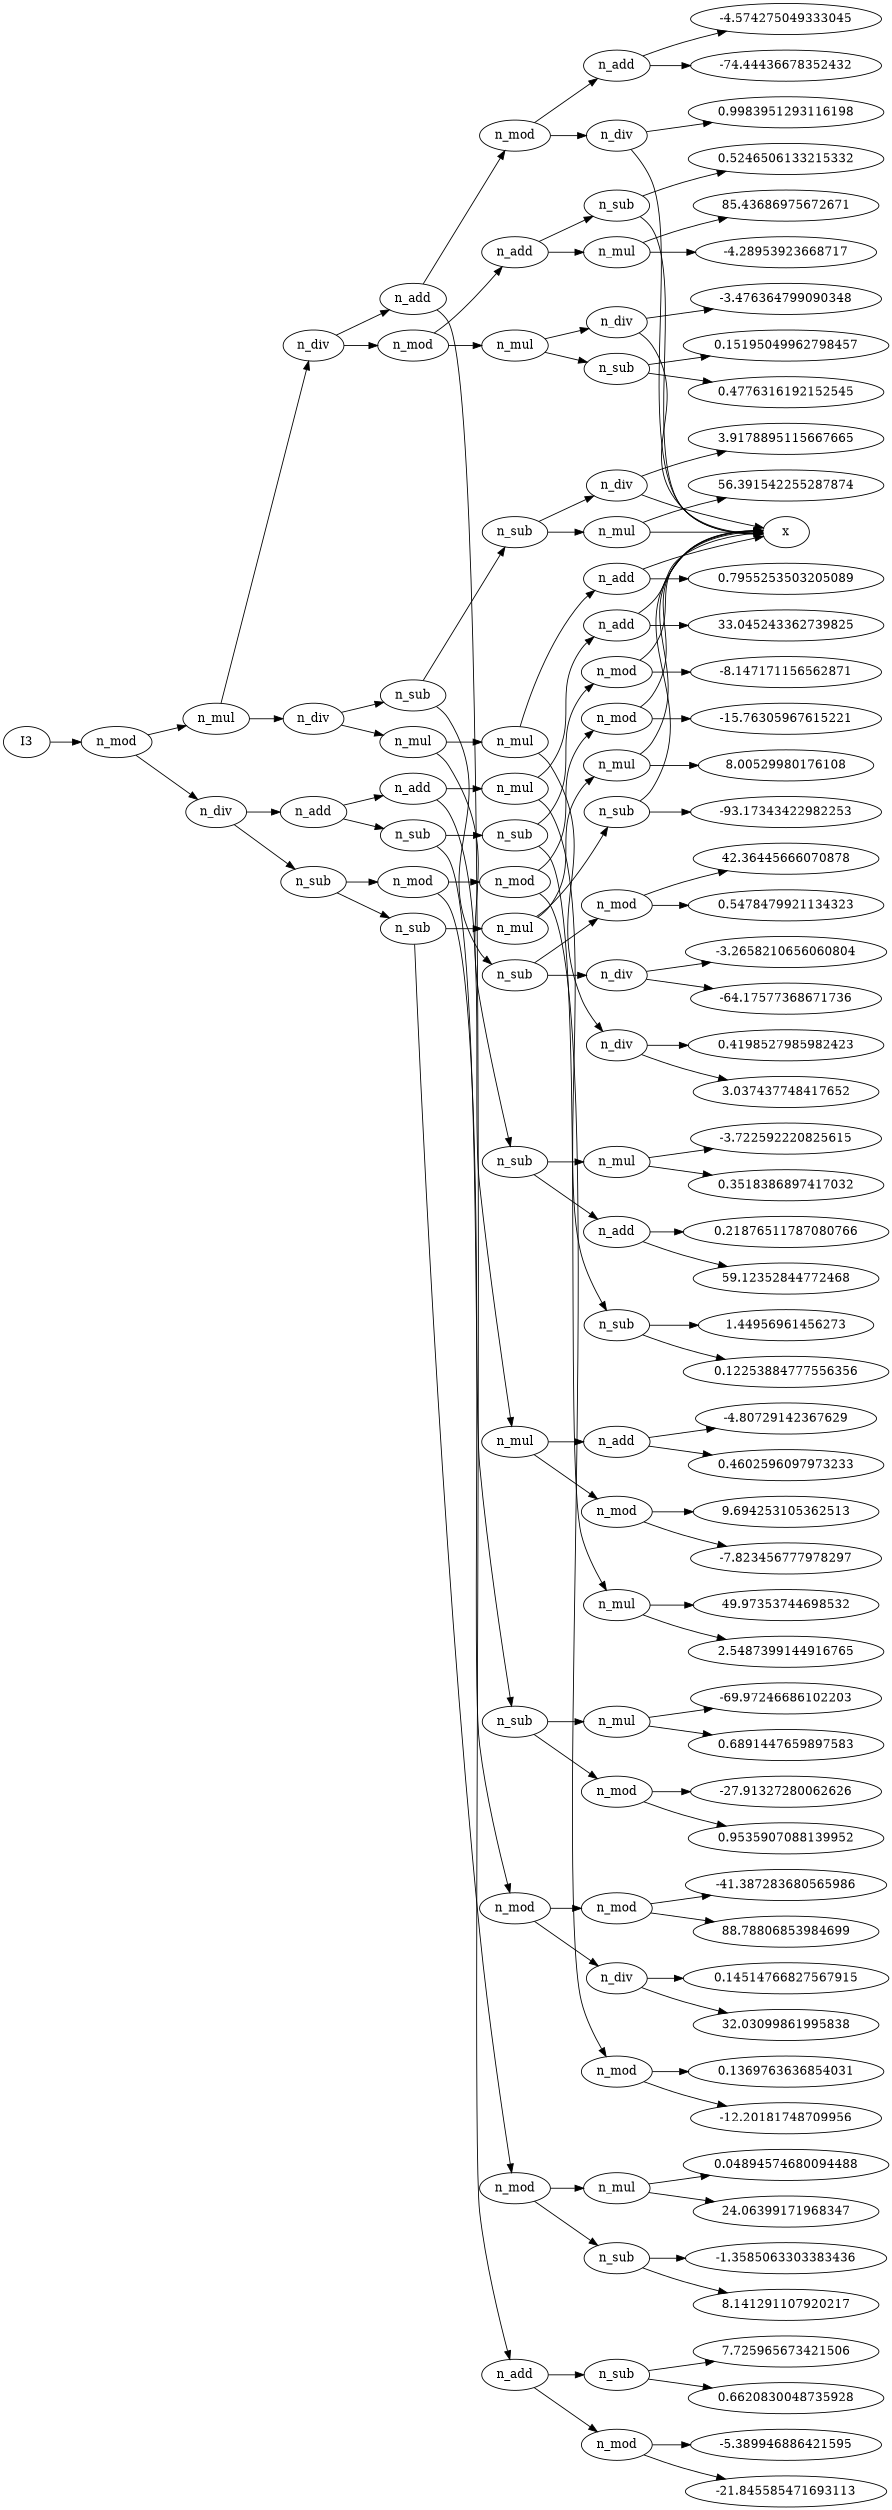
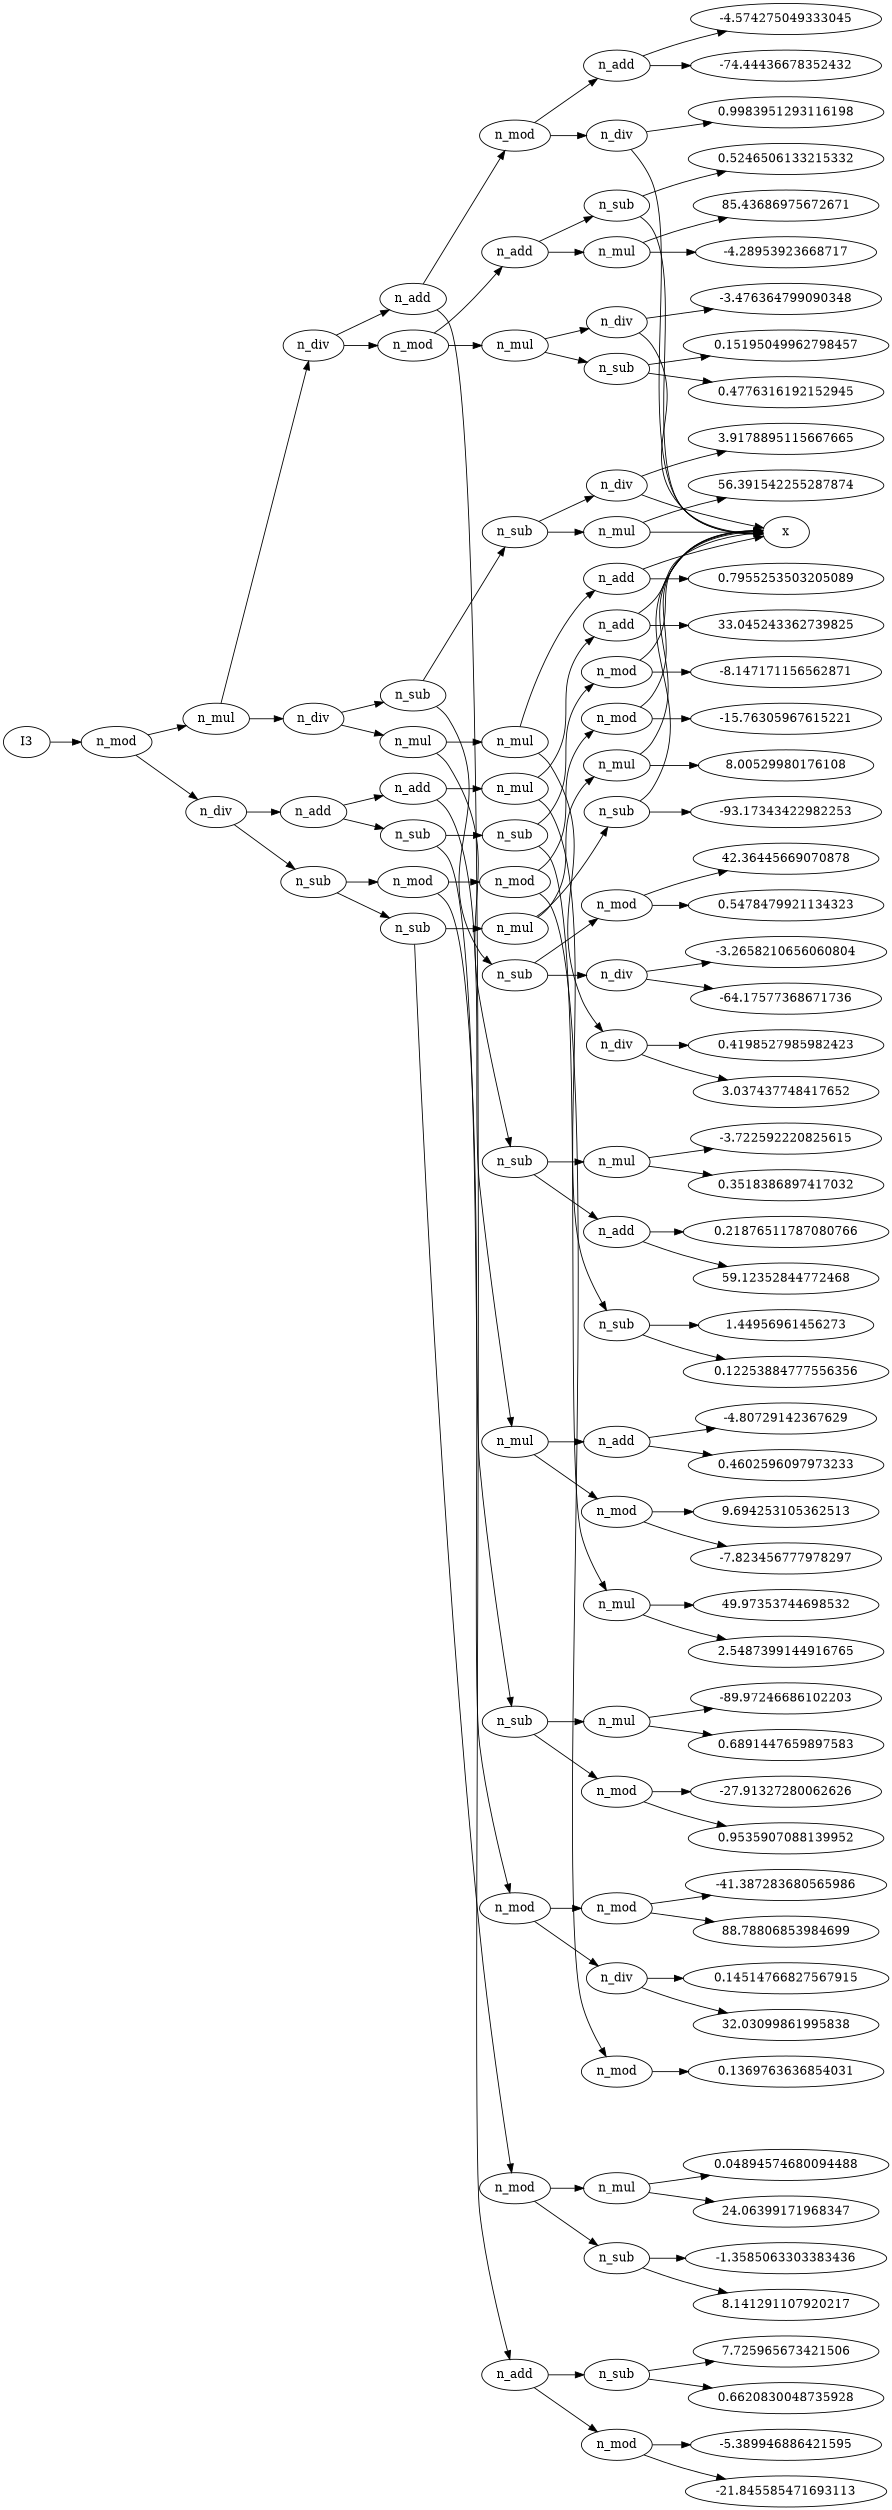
node "0.4776316192152545": label "0.4776316192152545" -> "0.4776316192152945"
node "42.36445666070878": label "42.36445666070878" -> "42.36445669070878"
node "-69.97246686102203": label "-69.97246686102203" -> "-89.97246686102203"
node "-12.20181748709956": removed
